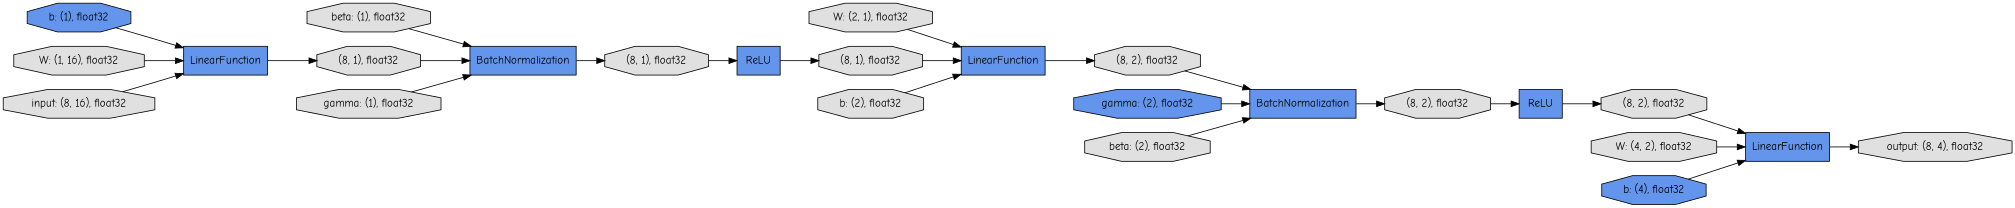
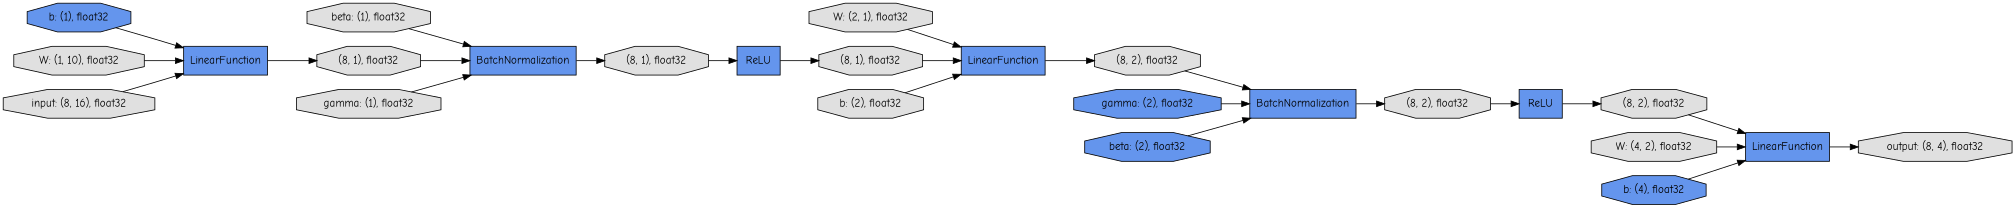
node "W: (1, 16), float32": label "W: (1, 16), float32" -> "W: (1, 10), float32"
node "beta: (2), float32": fillcolor #e0e0e0 -> #6495ed
